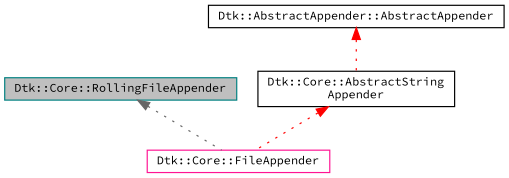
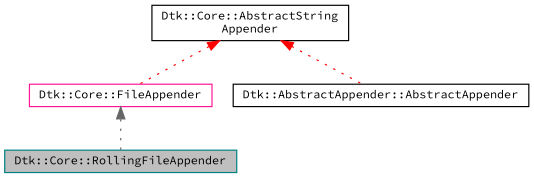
edge "Dtk::Core::AbstractString Appender" -> "Dtk::AbstractAppender::AbstractAppender": reversed
edge "Dtk::Core::FileAppender" -> "Dtk::Core::RollingFileAppender": reversed
